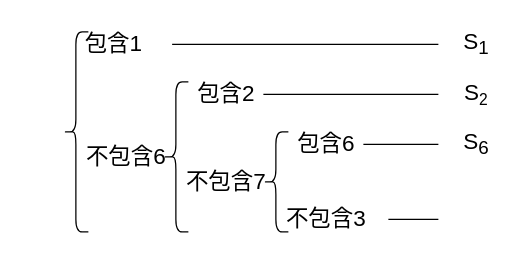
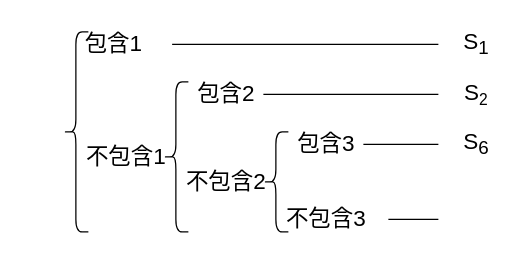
node "包含6": label "包含6" -> "包含3"
node "不包含6": label "不包含6" -> "不包含1"
node "不包含7": label "不包含7" -> "不包含2"
